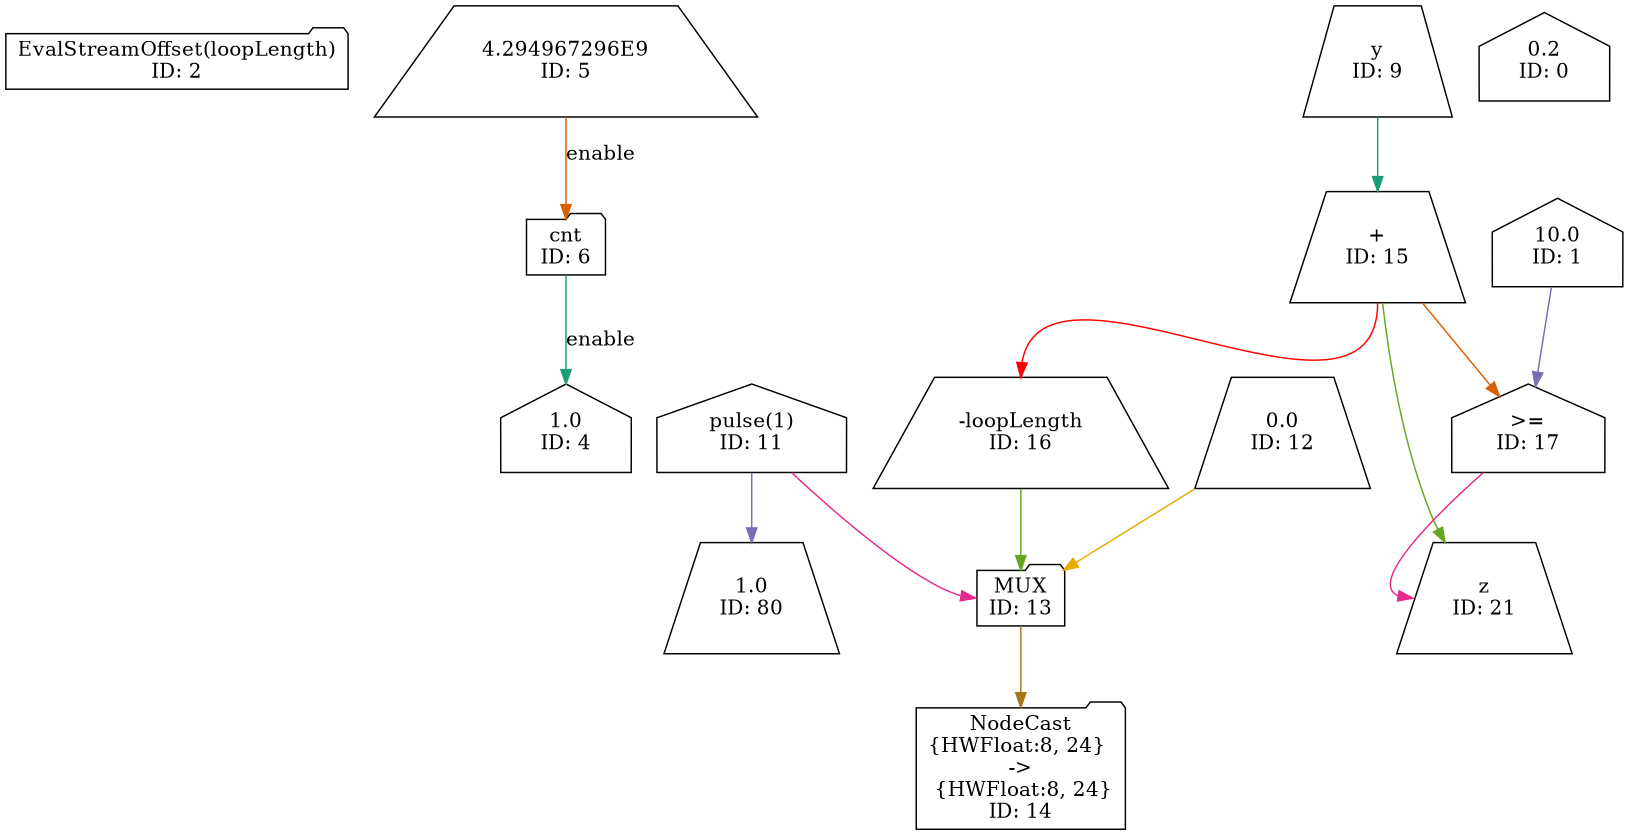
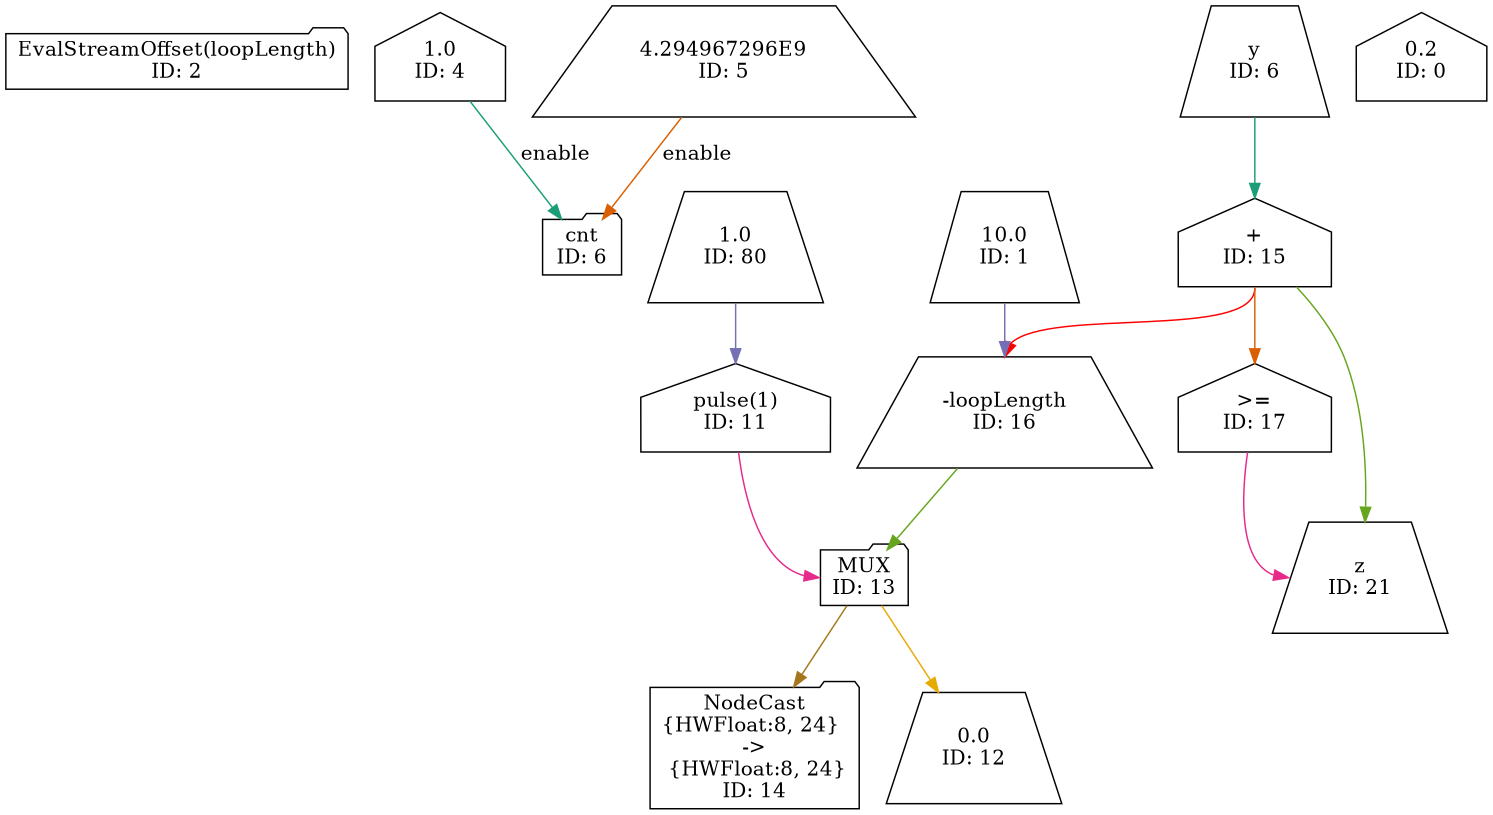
node "y ID: 9": label "y ID: 9" -> "y ID: 6"
node "+ ID: 15": shape trapezium -> house
node "10.0 ID: 1": shape house -> trapezium
edge "cnt ID: 6" -> "1.0 ID: 4": reversed
edge "10.0 ID: 1" -> ">= ID: 17": now "10.0 ID: 1" -> "-loopLength ID: 16"
edge "pulse(1) ID: 11" -> "1.0 ID: 80": reversed
edge "0.0 ID: 12" -> "MUX ID: 13": reversed
